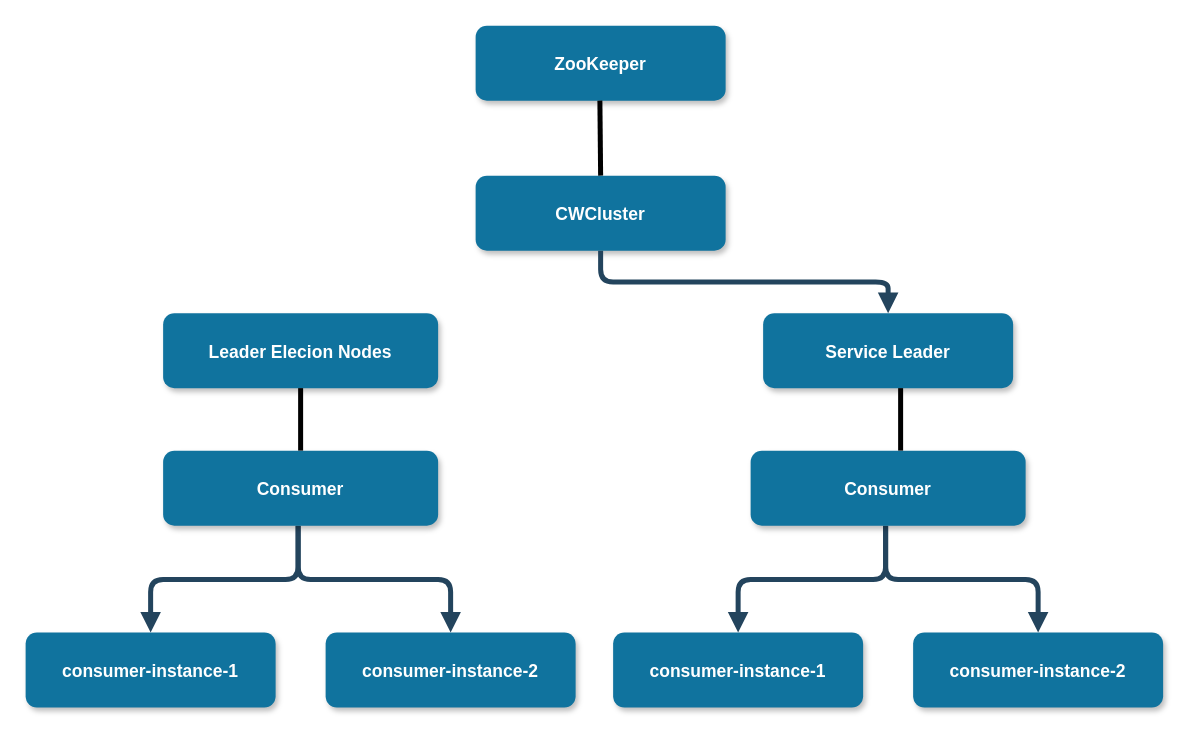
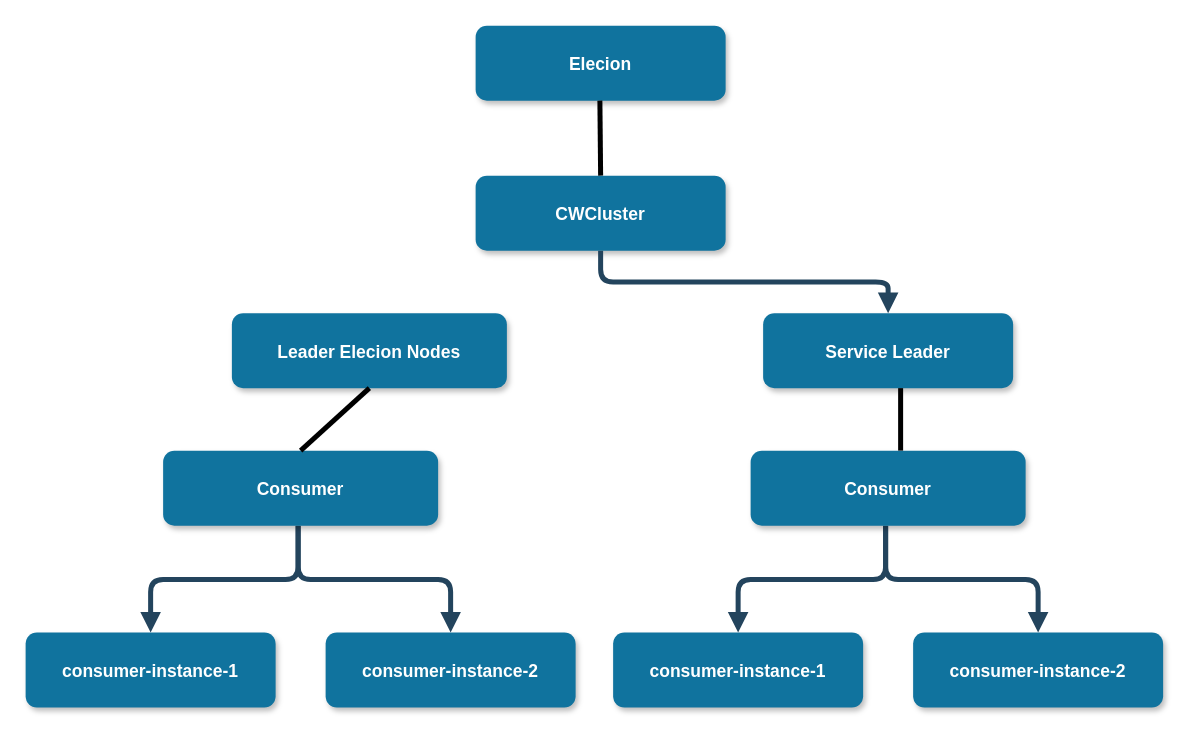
node "ZooKeeper": label "ZooKeeper" -> "Elecion"
node "Leader Elecion Nodes": moved (301, 351) -> (369, 351)
